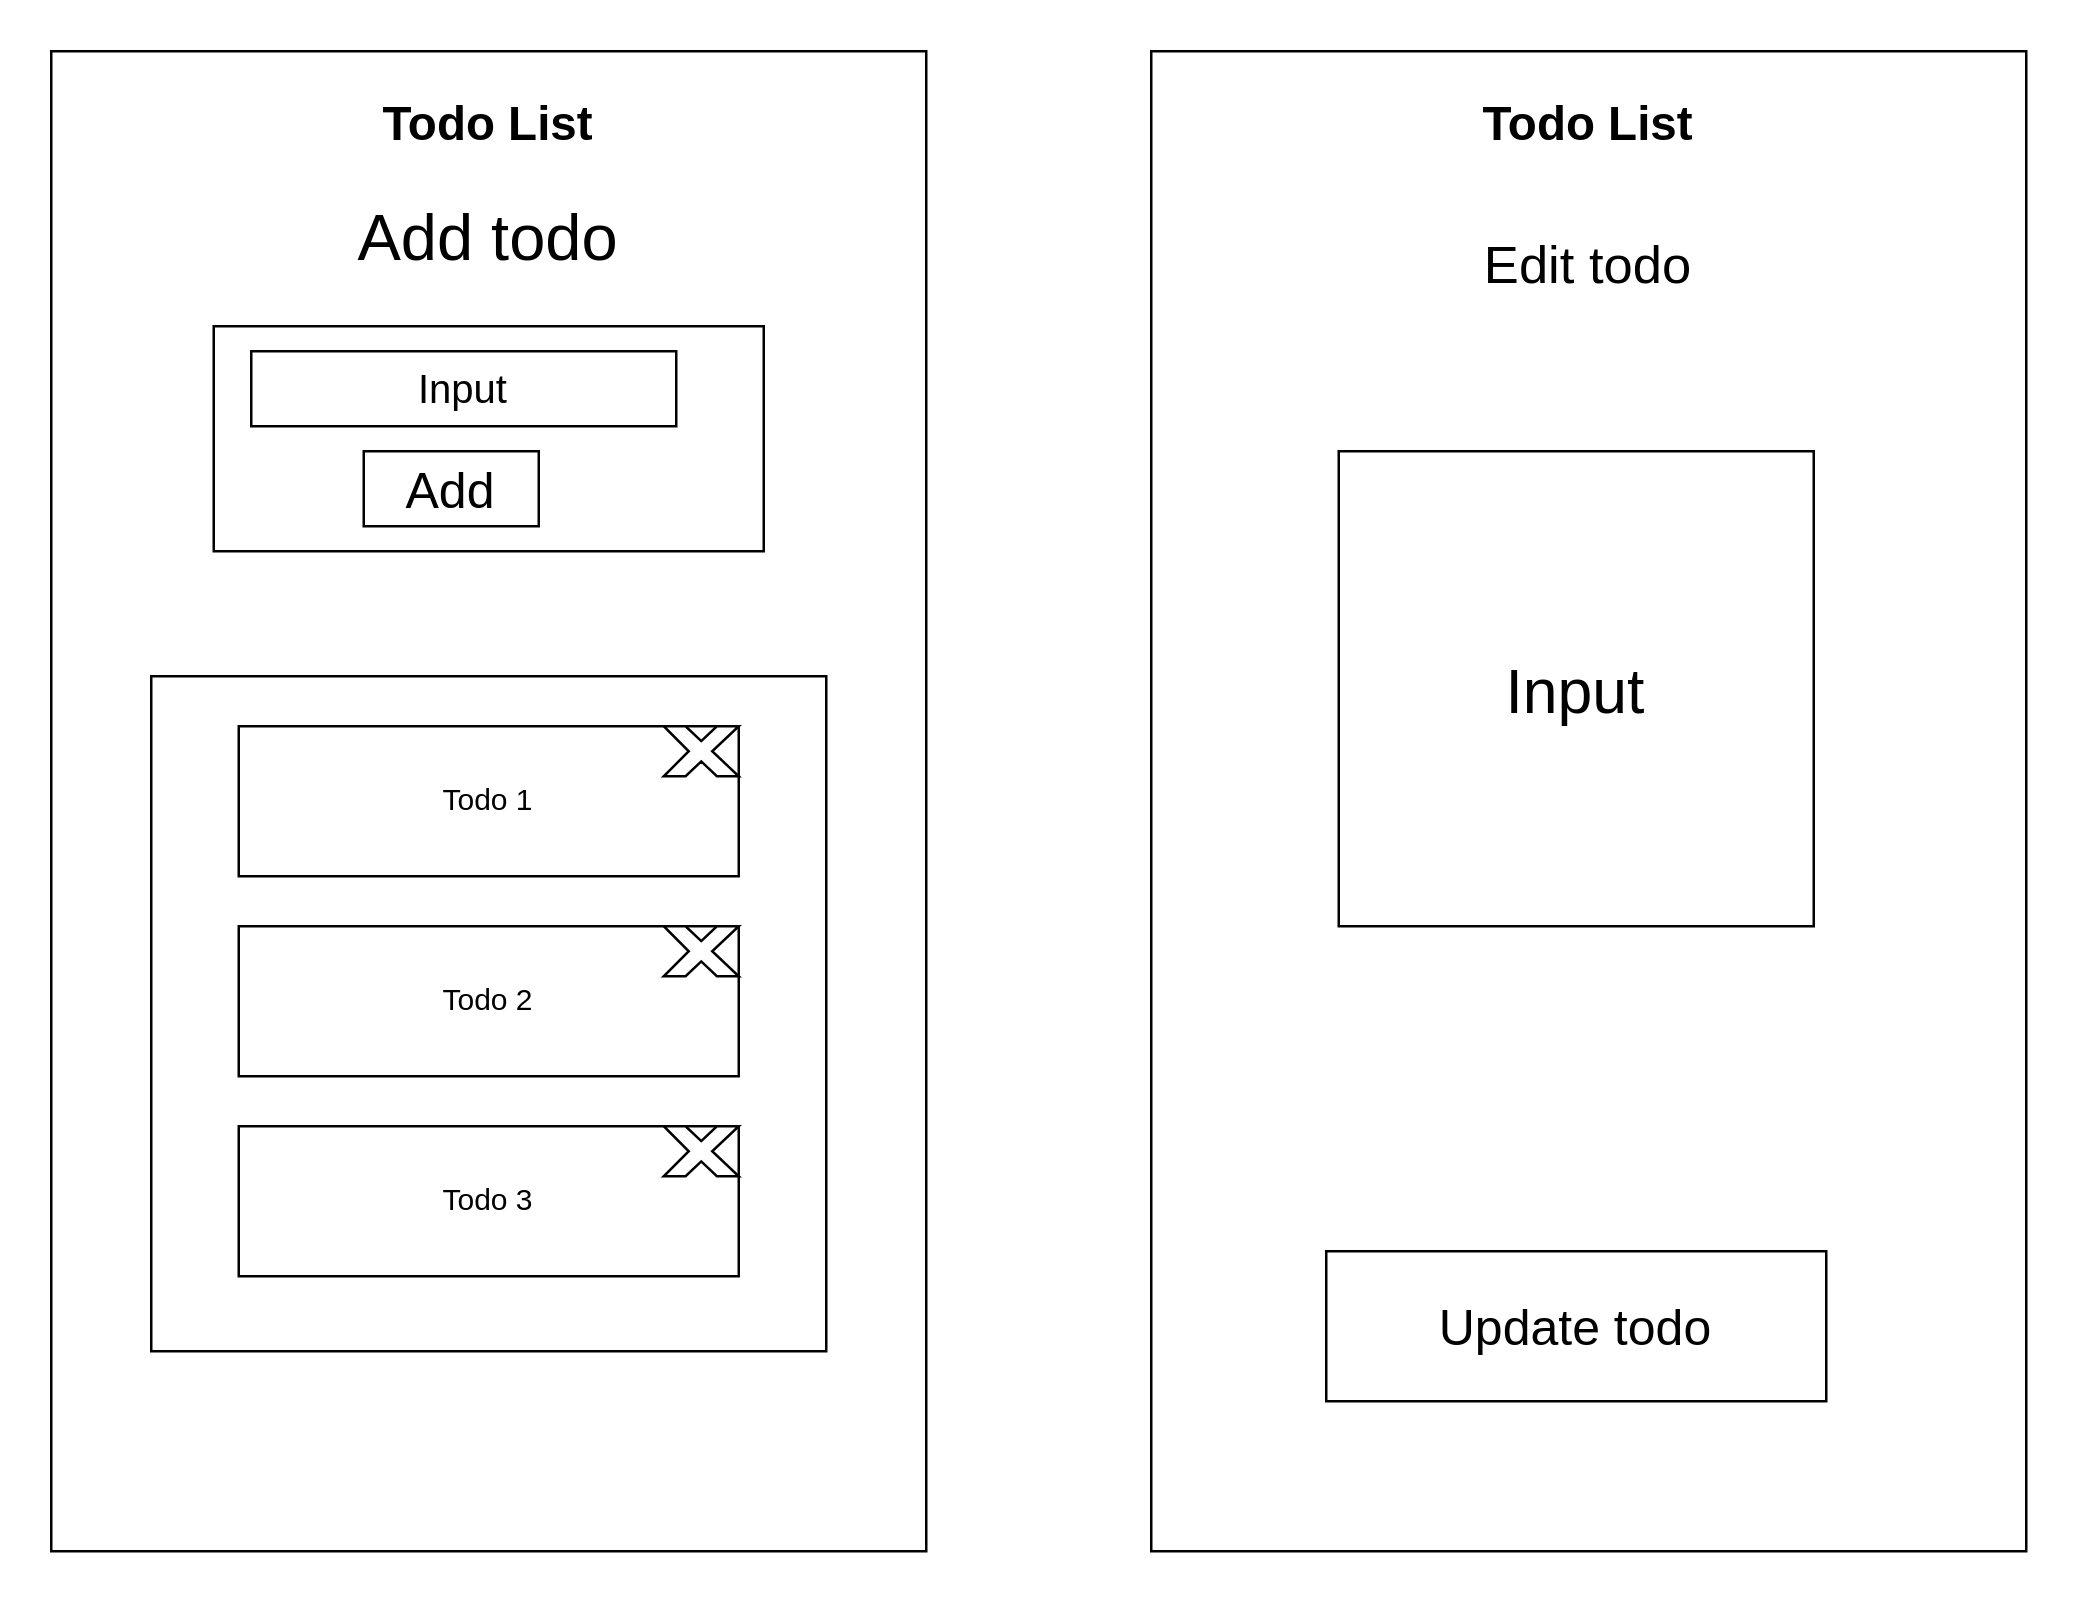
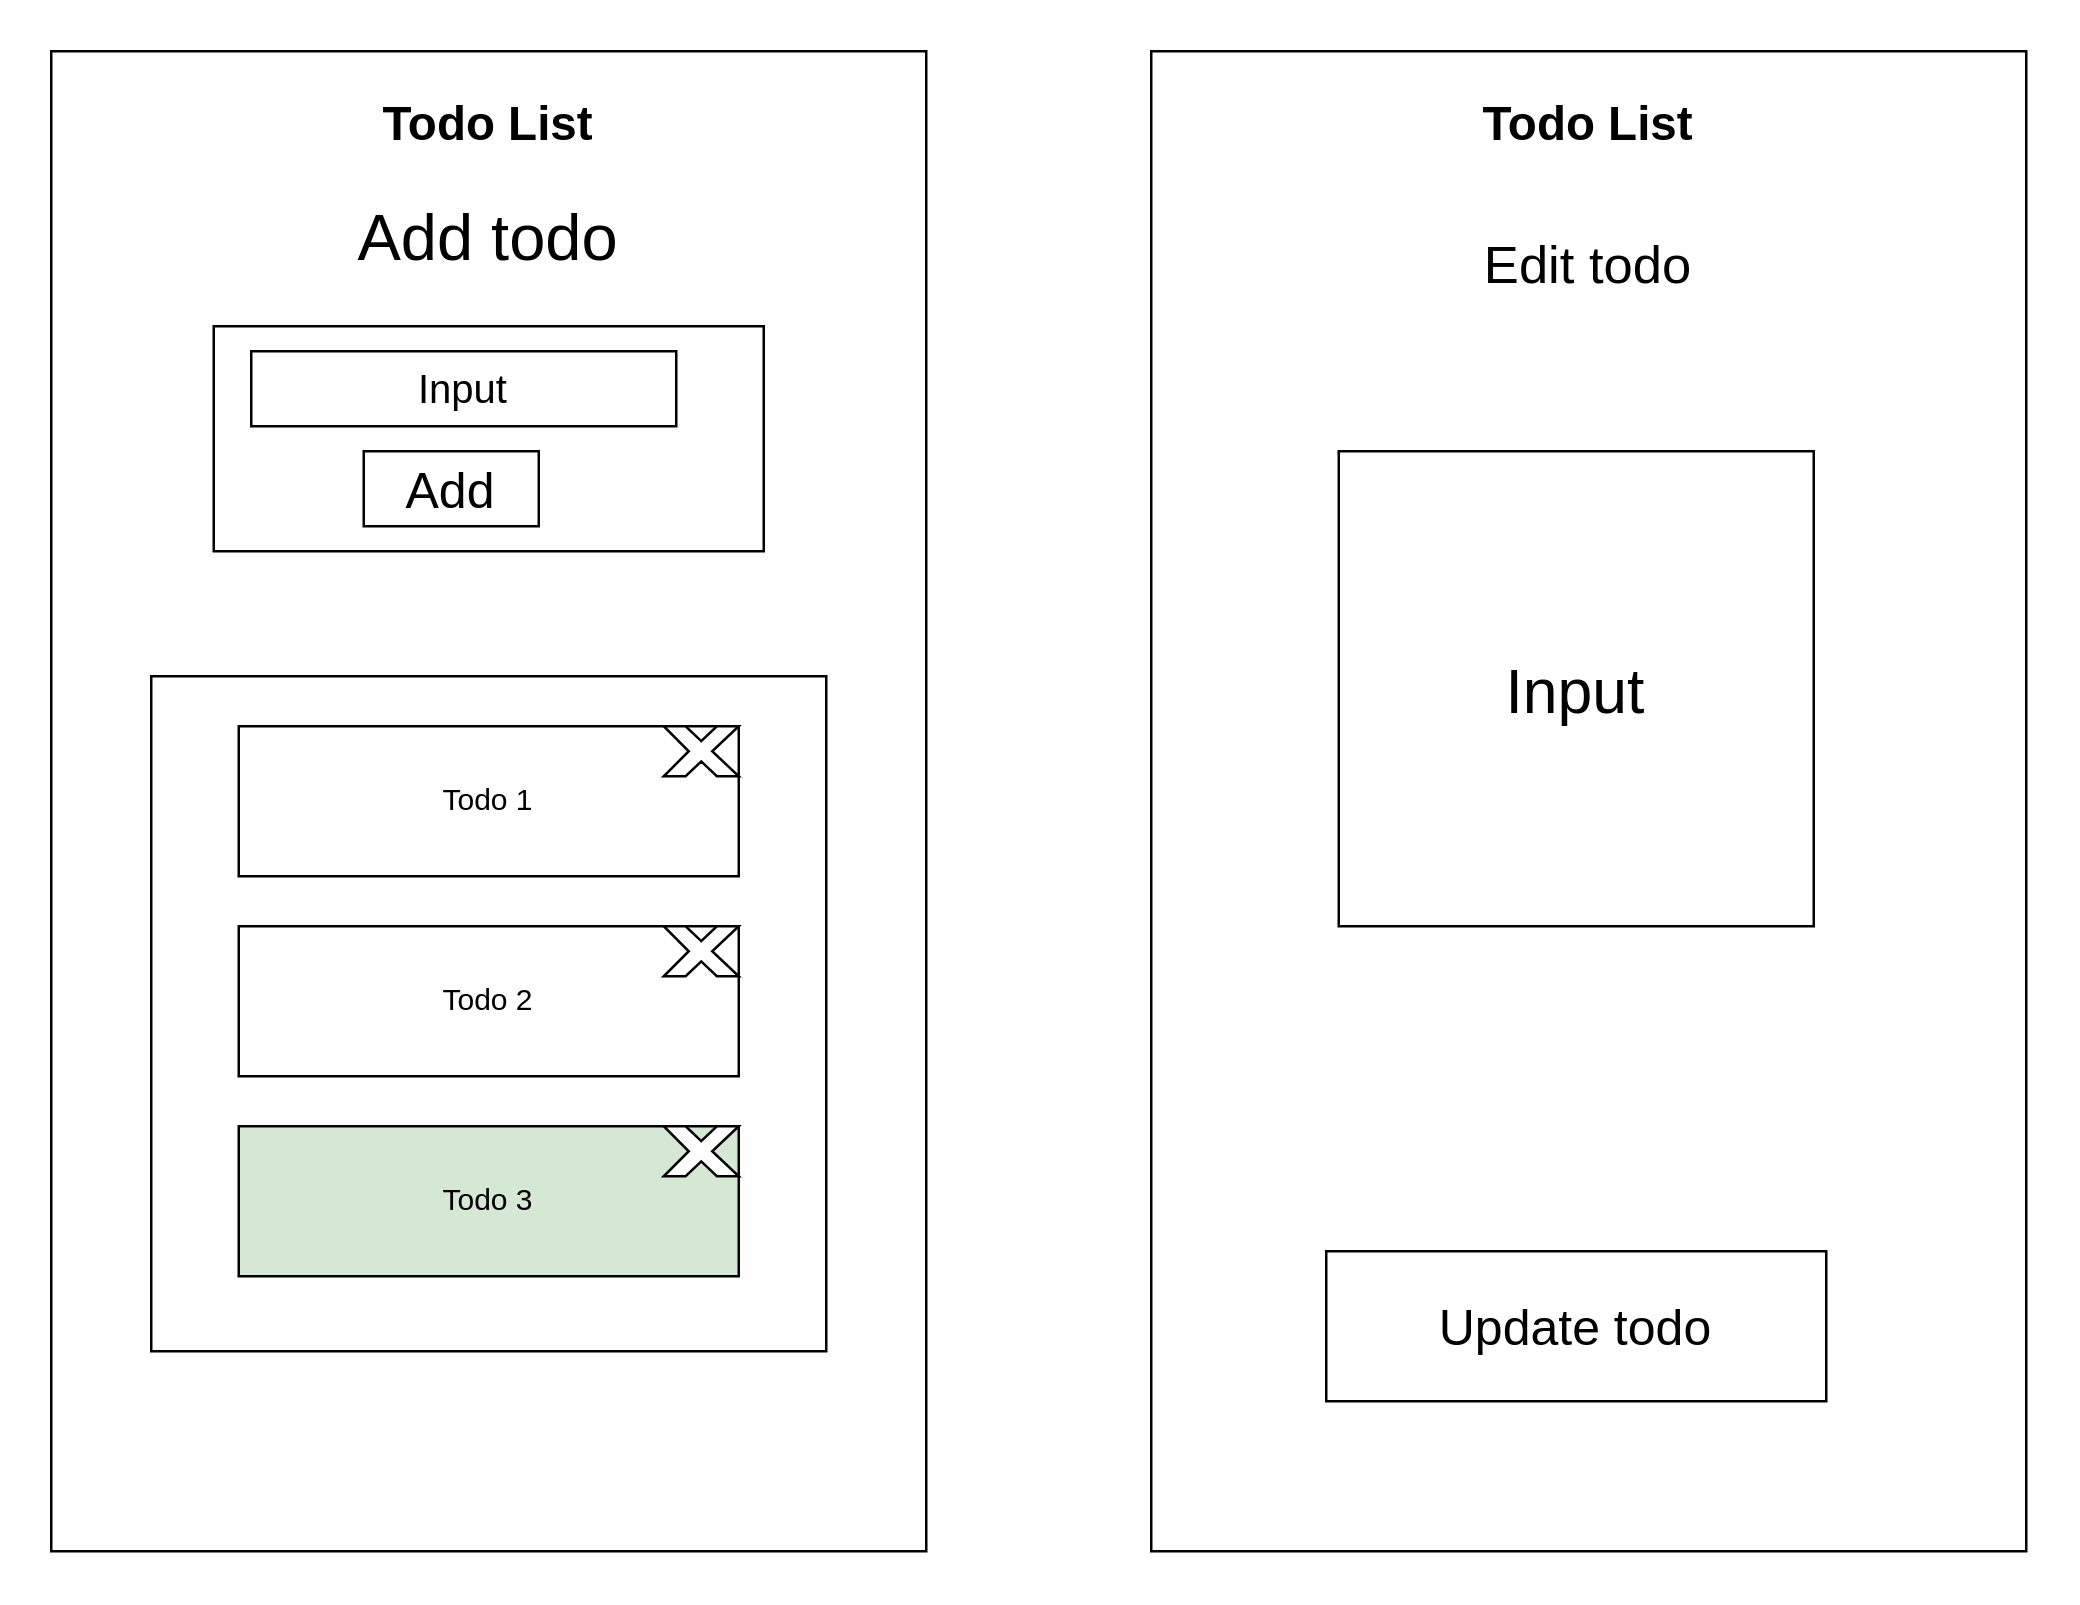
node "Todo 3": fillcolor #ffffff -> #d5e8d4
